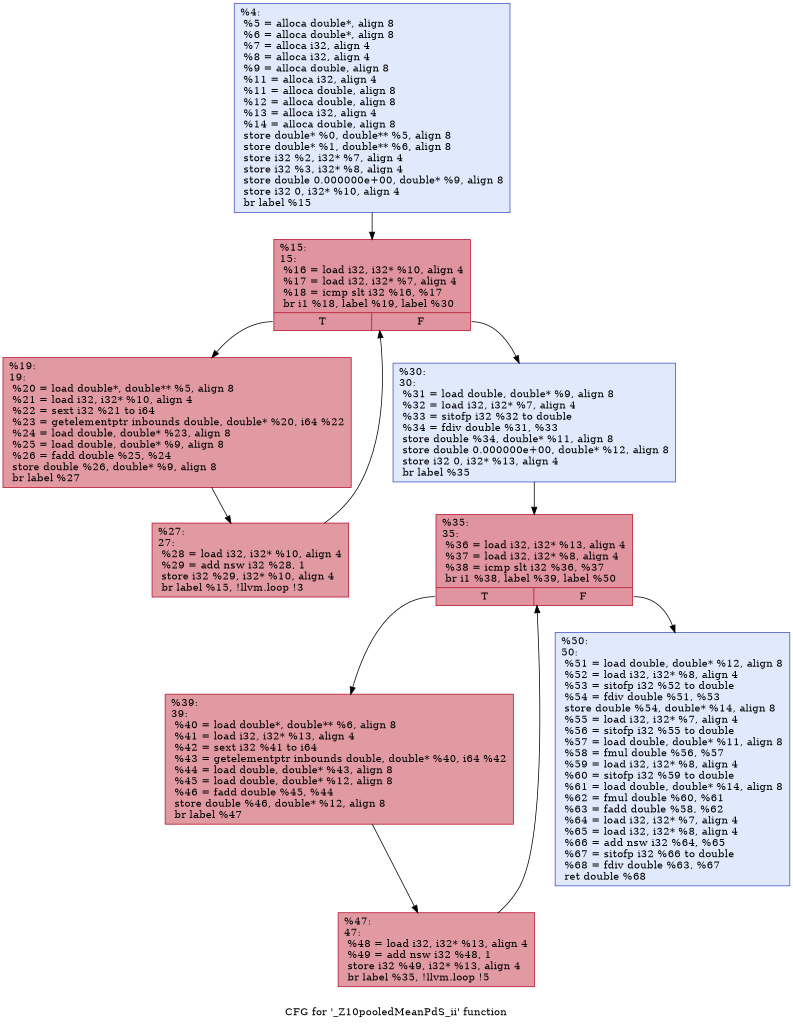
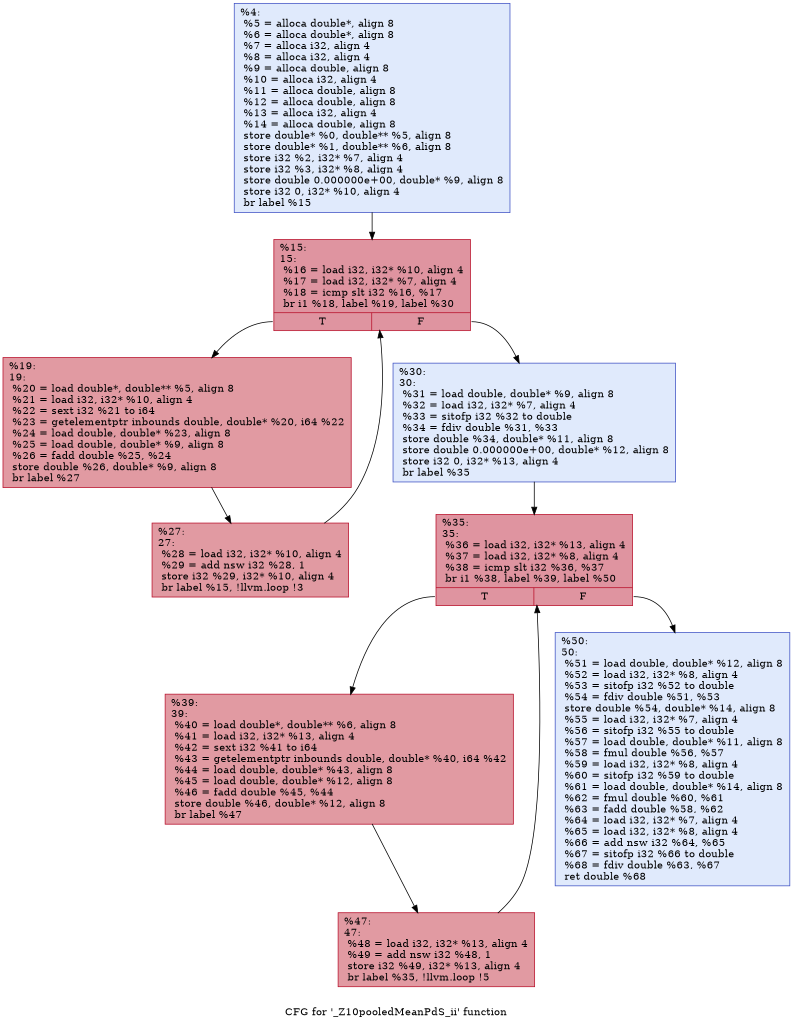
node "%4:": text "%11 = alloca i32, align 4" -> "%10 = alloca i32, align 4"
